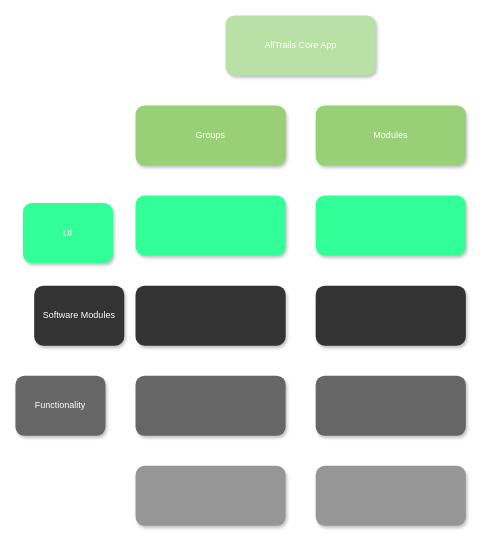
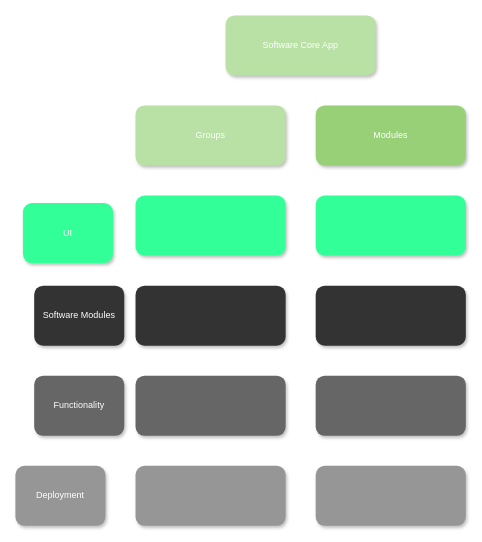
node "AllTrails Core App": label "AllTrails Core App" -> "Software Core App"
node "Groups": fillcolor #97d077 -> #b9e0a5
node "Functionality": moved (60, 405) -> (79, 405)
node "Deployment": added
